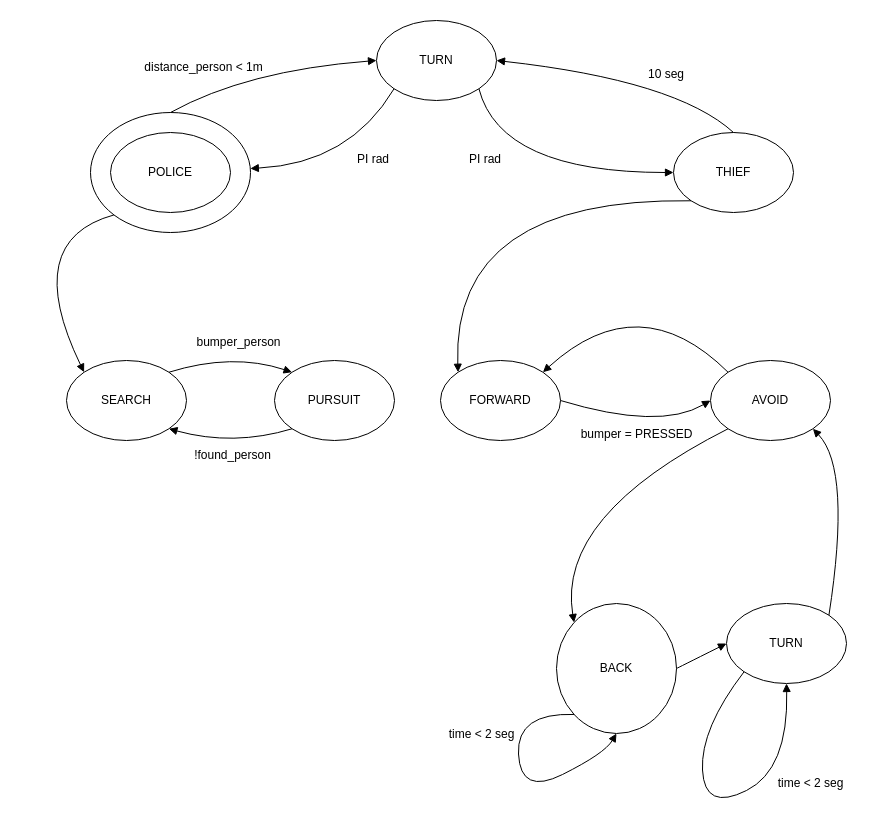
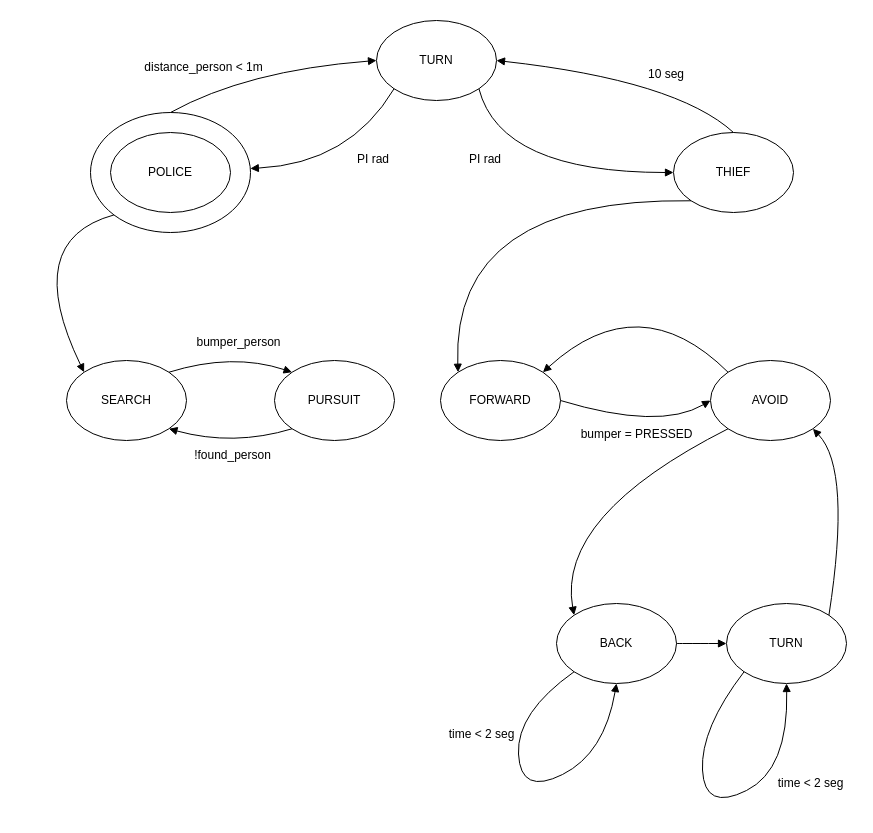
node "BACK": size 120x130 -> 120x80
